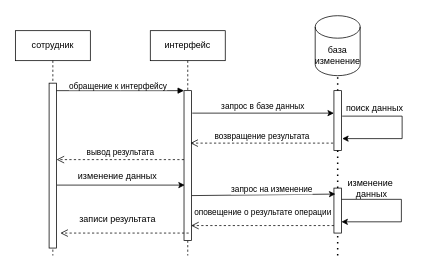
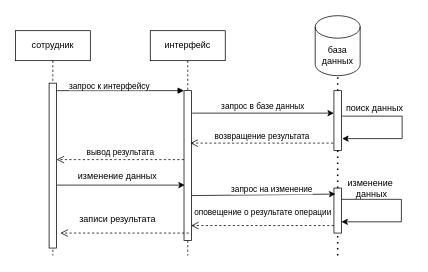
node "база изменение": label "база изменение" -> "база данных"
node "обращение к интерфейсу": label "обращение к интерфейсу" -> "запрос к интерфейсу"
